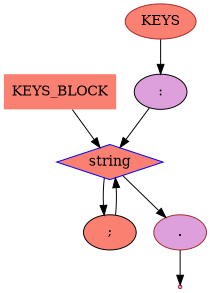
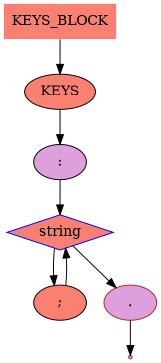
node "KEYS": color brown -> black
edge "KEYS_BLOCK" -> "string": now "KEYS_BLOCK" -> "KEYS"
